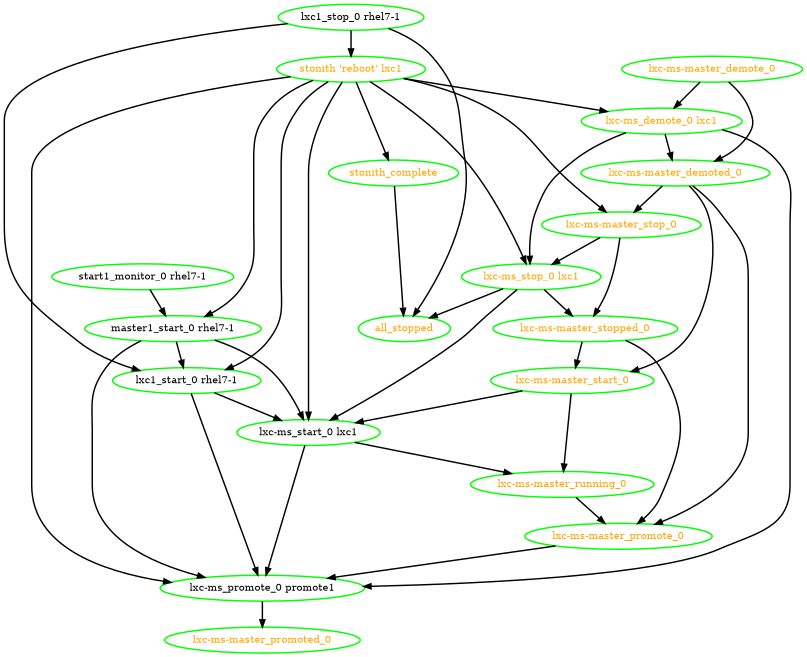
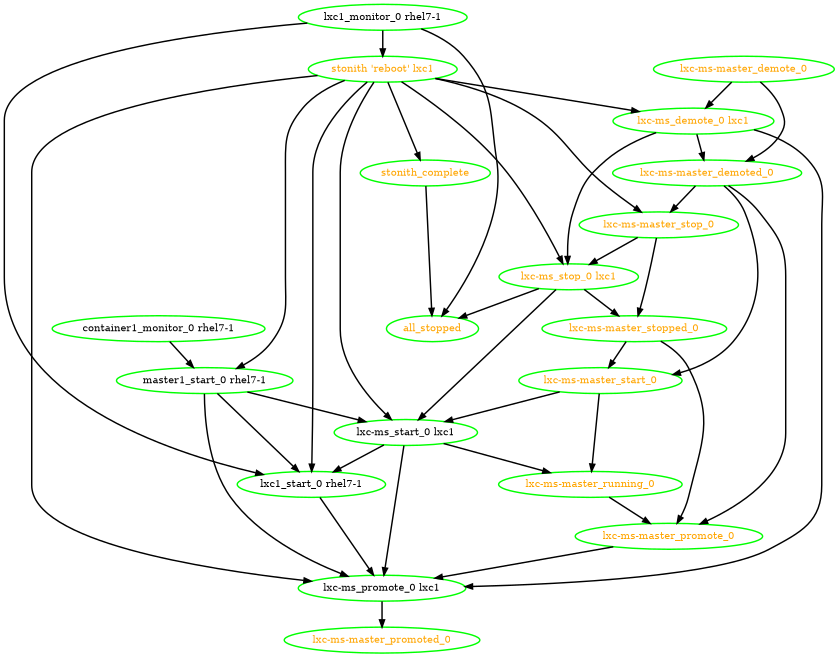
node "lxc1_stop_0 rhel7-1": label "lxc1_stop_0 rhel7-1" -> "lxc1_monitor_0 rhel7-1"
node "start1_monitor_0 rhel7-1": label "start1_monitor_0 rhel7-1" -> "container1_monitor_0 rhel7-1"
edge "lxc1_start_0 rhel7-1" -> "lxc-ms_start_0 lxc1": reversed
node "lxc-ms_promote_0 promote1": label "lxc-ms_promote_0 promote1" -> "lxc-ms_promote_0 lxc1"
